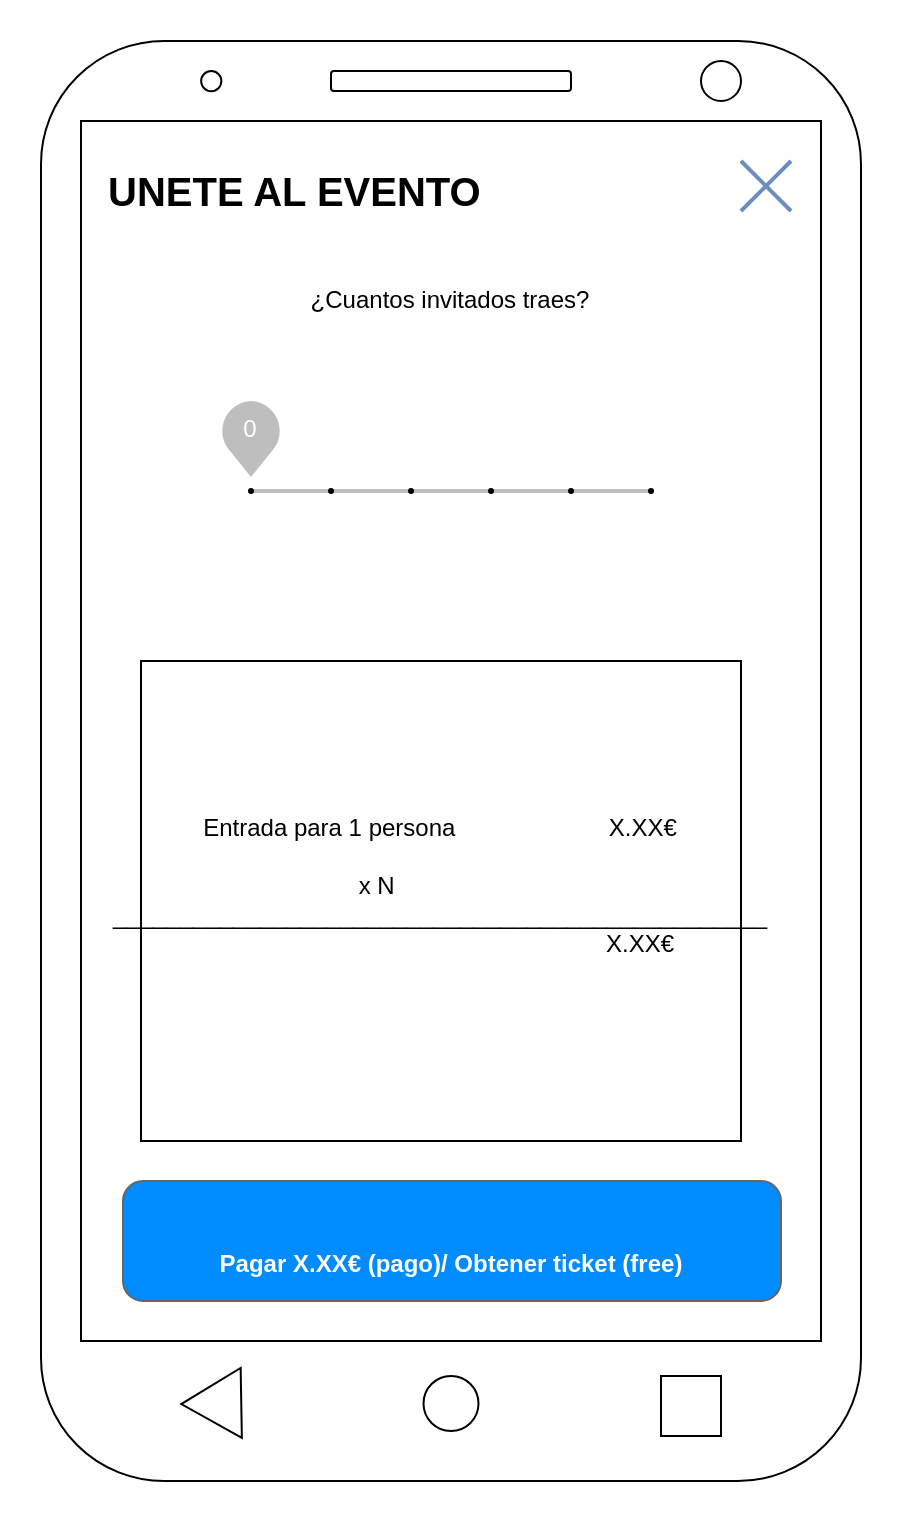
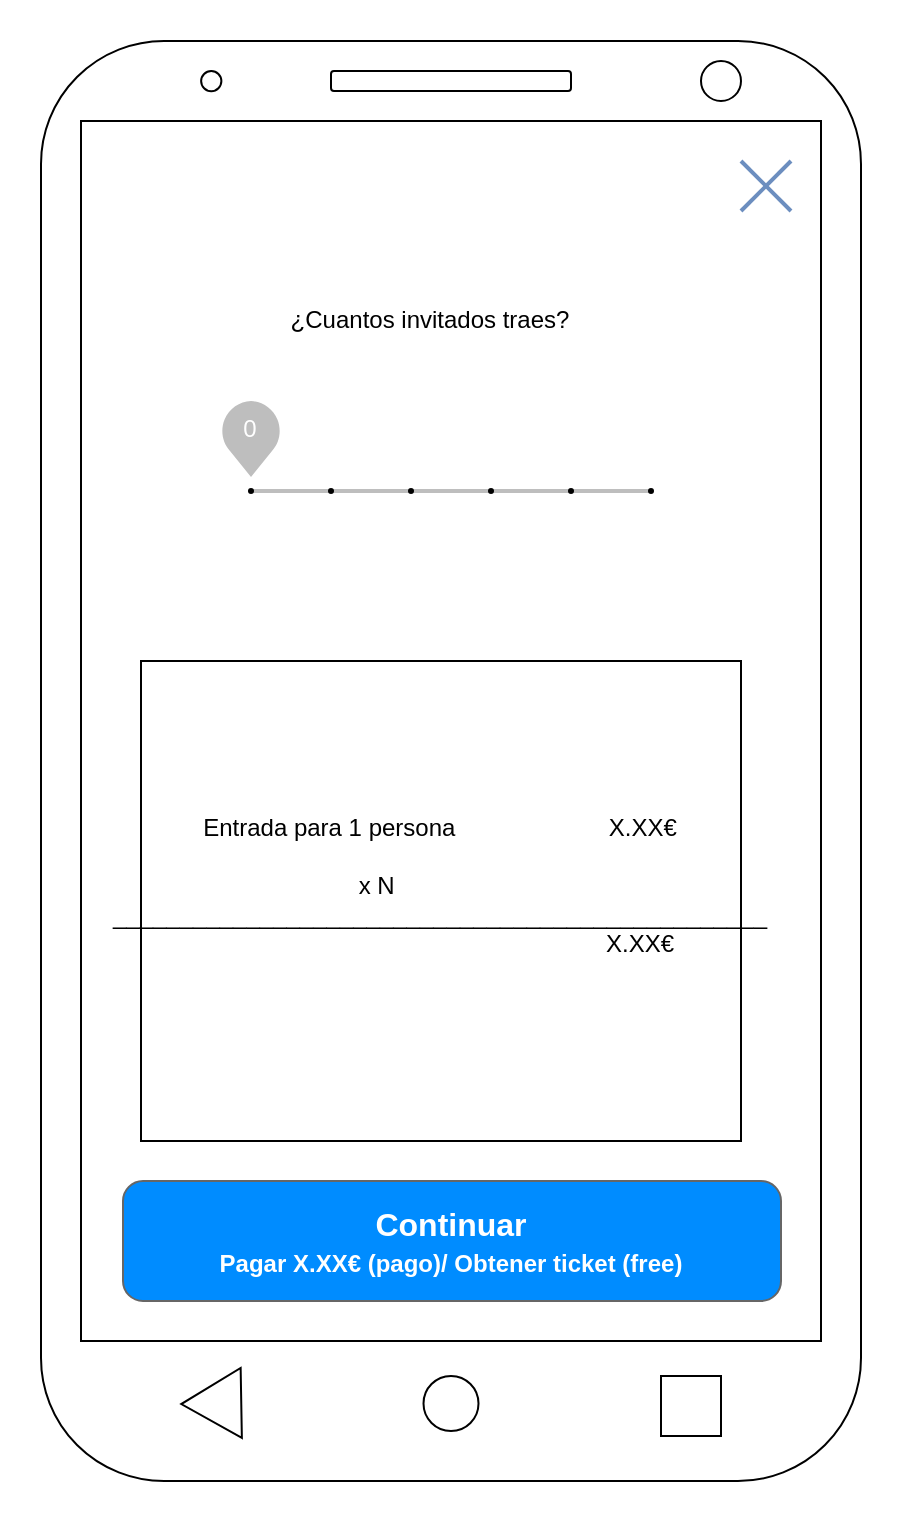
node "UNETE AL EVENTO": removed
node "¿Cuantos invitados traes?": moved (451, 301) -> (431, 321)
node "Continuar": added
